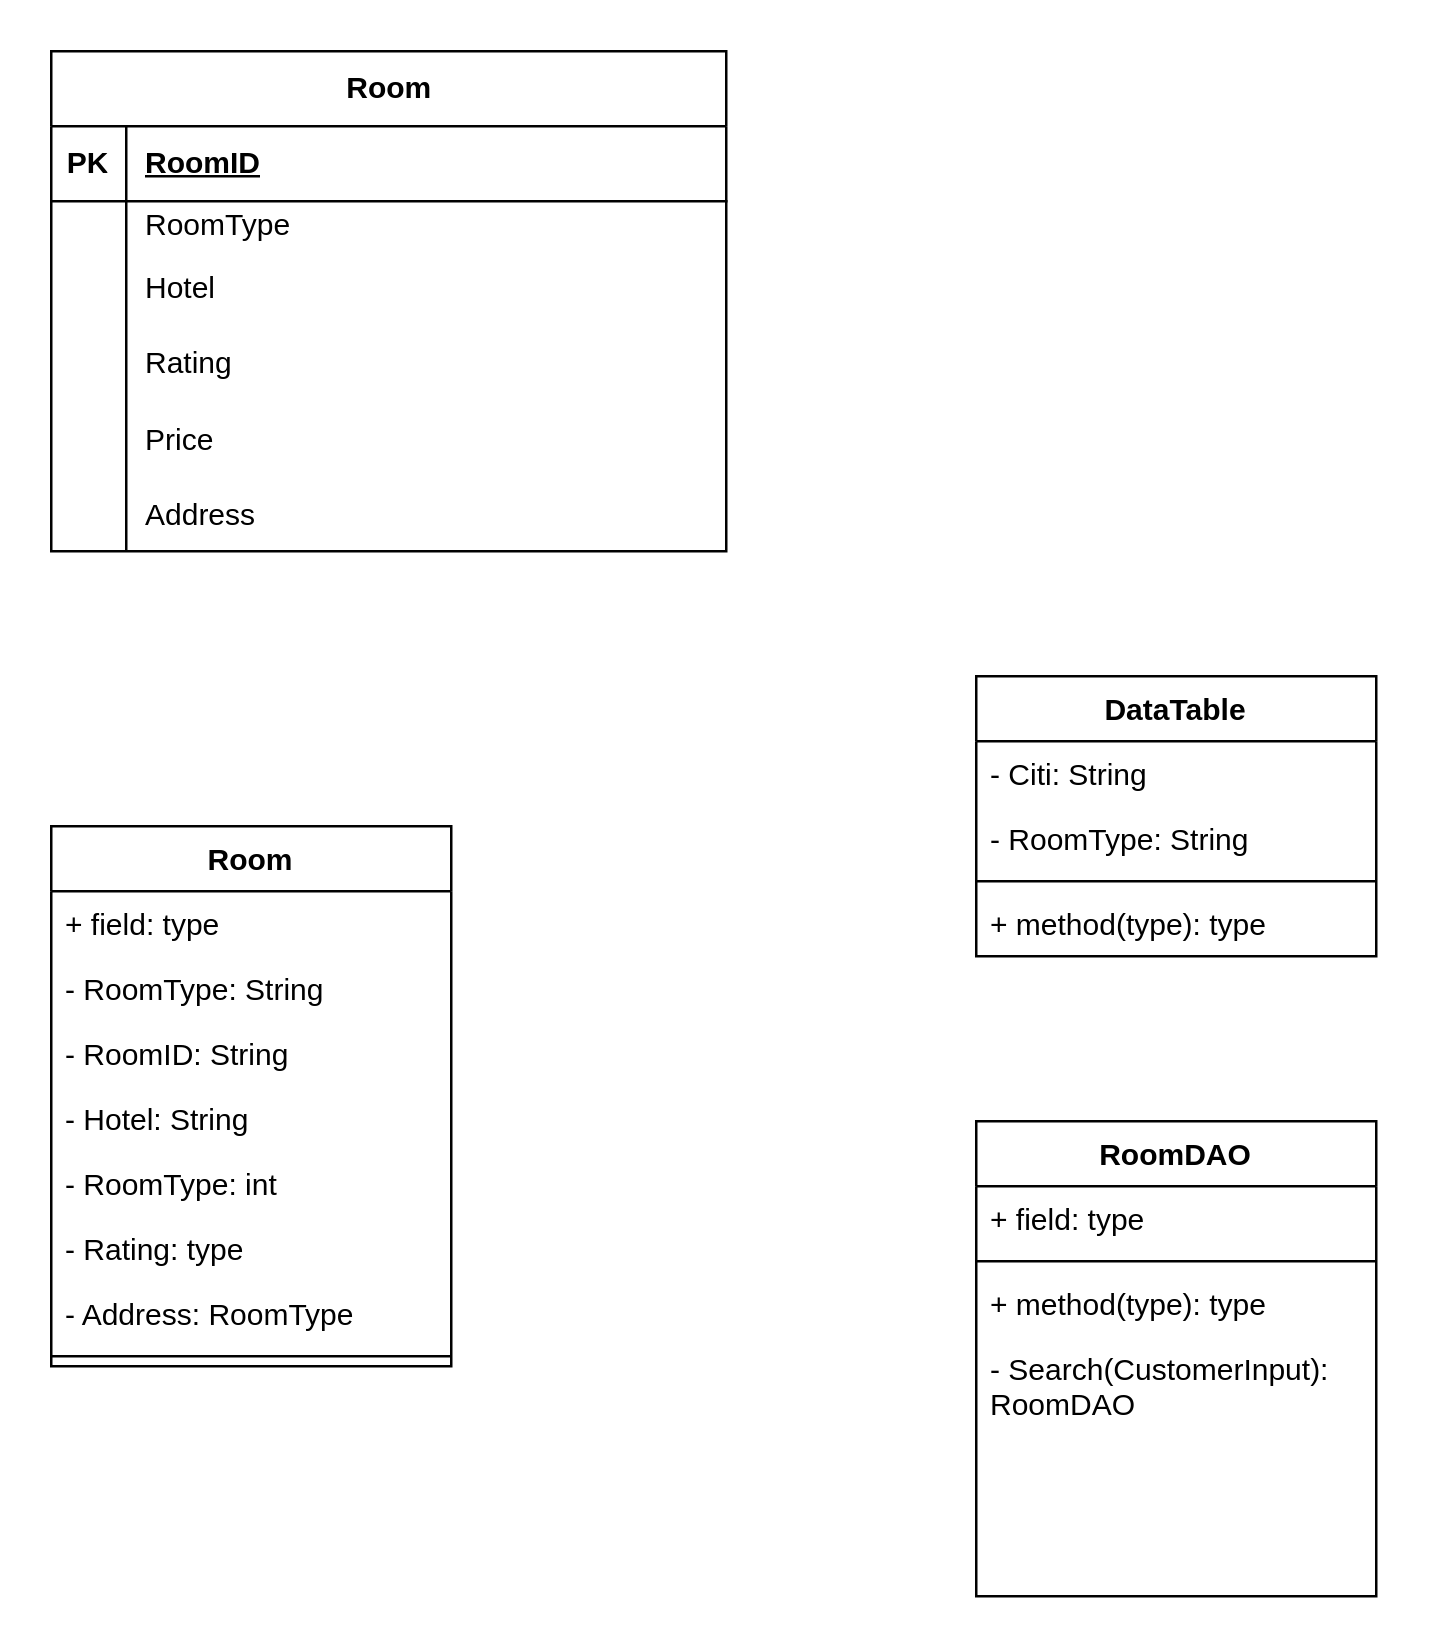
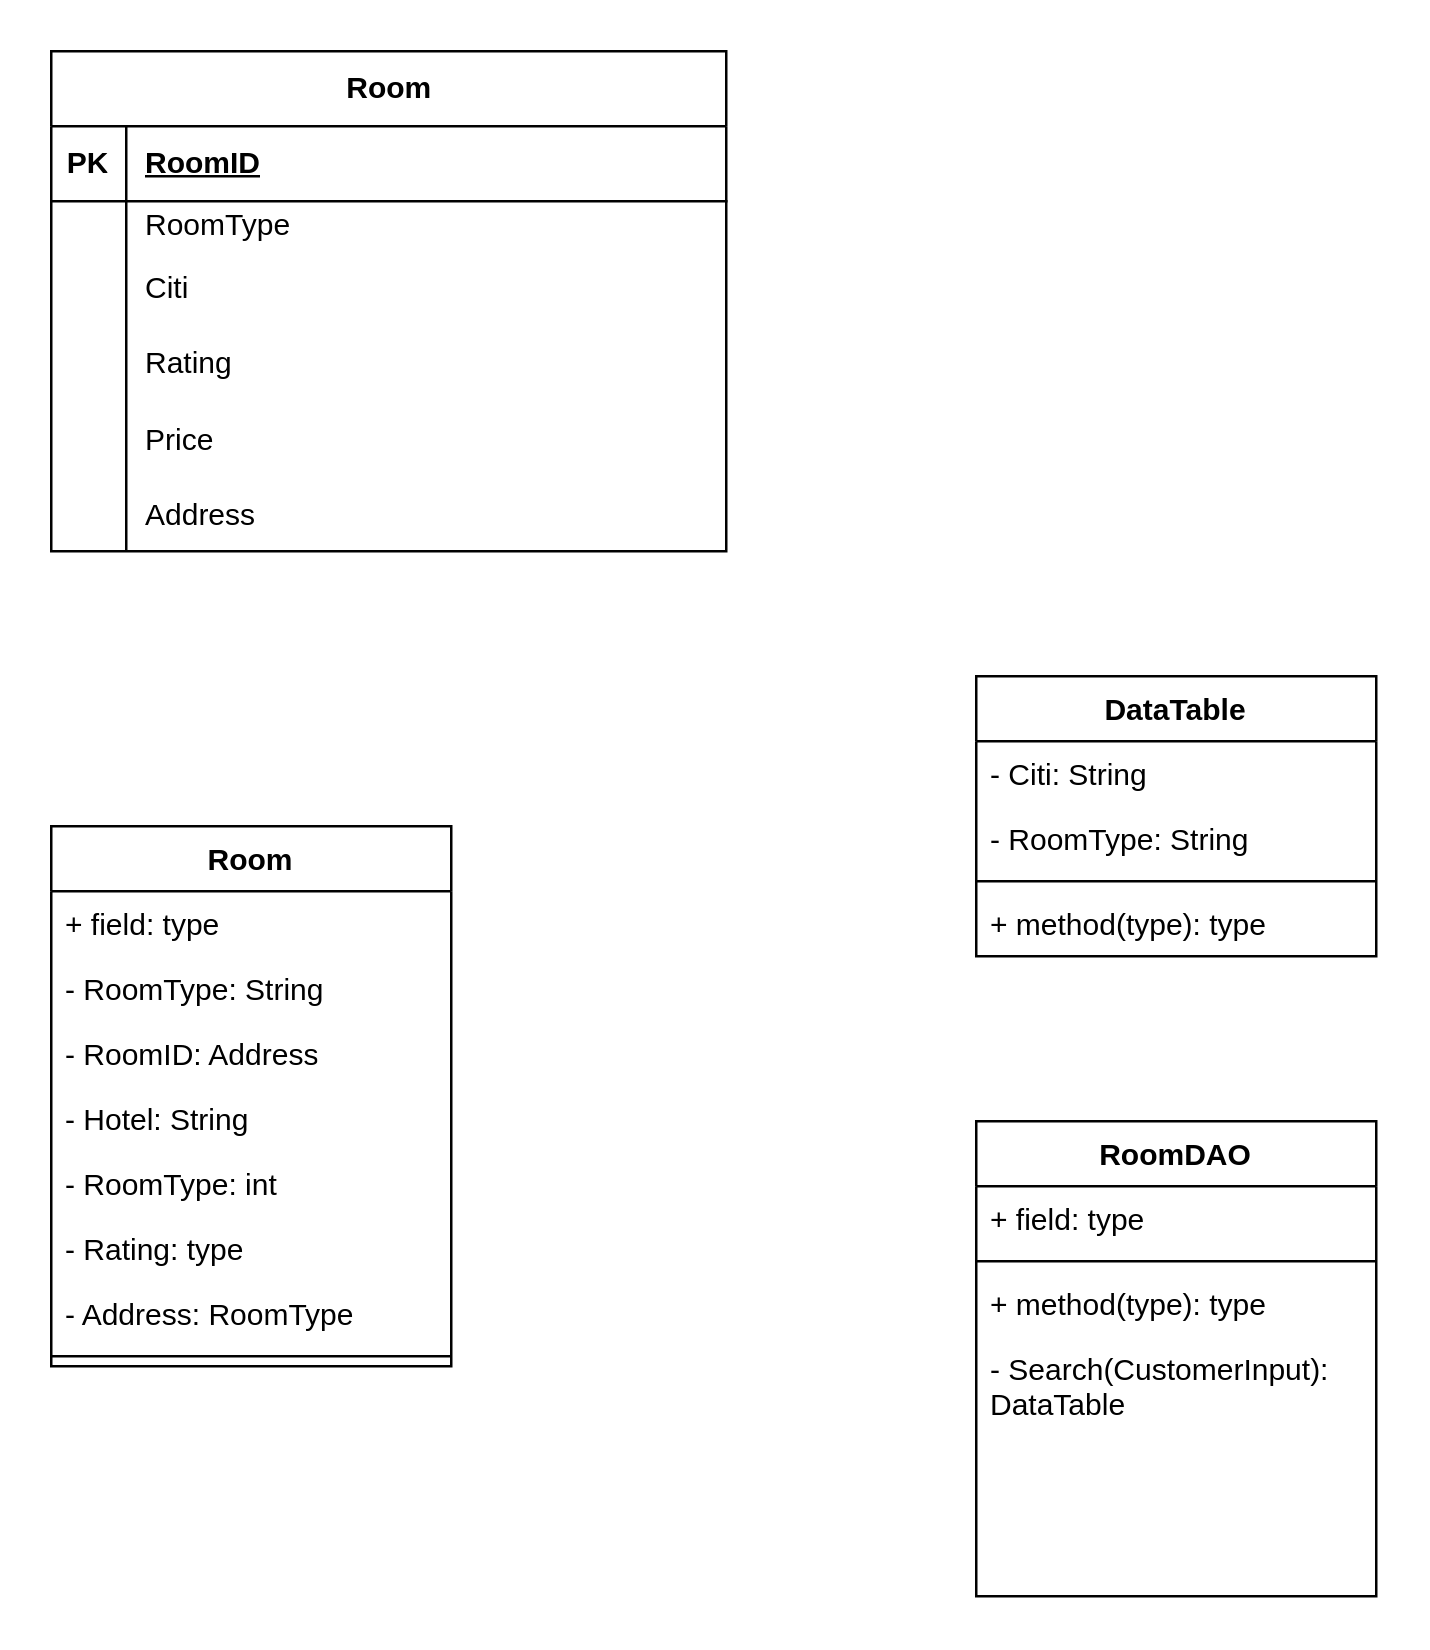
node "Hotel": label "Hotel" -> "Citi"
node "- RoomID: String": label "- RoomID: String" -> "- RoomID: Address"
node "- Search(CustomerInput): RoomDAO": label "- Search(CustomerInput): RoomDAO" -> "- Search(CustomerInput): DataTable"
